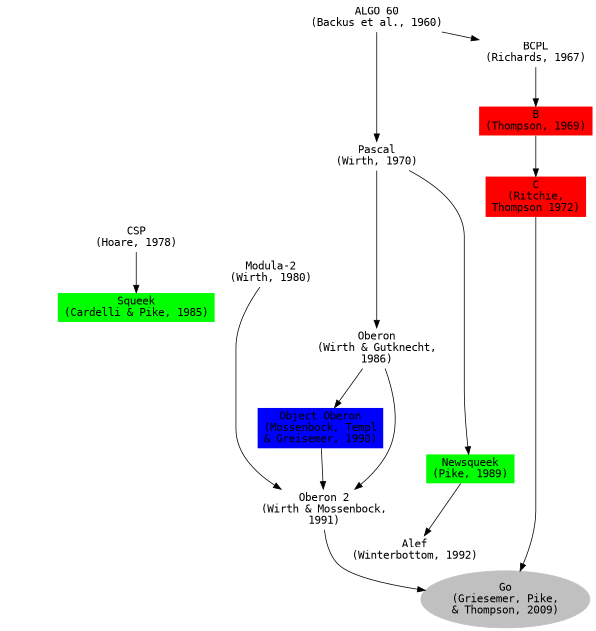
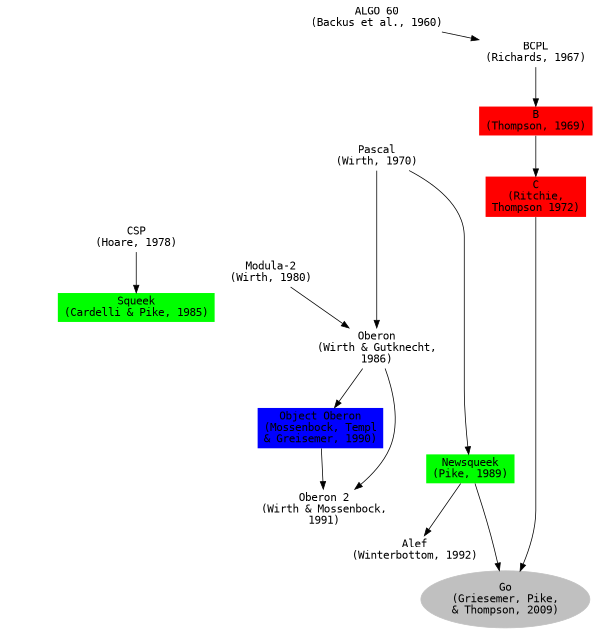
edge "ALGO 60 (Backus et al., 1960)" -> "Pascal (Wirth, 1970)": removed
edge "Modula-2 (Wirth, 1980)" -> "Oberon 2 (Wirth & Mossenbock, 1991)": now "Modula-2 (Wirth, 1980)" -> "Oberon (Wirth & Gutknecht, 1986)"
edge "Oberon 2 (Wirth & Mossenbock, 1991)" -> "Go (Griesemer, Pike, & Thompson, 2009)": now "Newsqueek (Pike, 1989)" -> "Go (Griesemer, Pike, & Thompson, 2009)"
